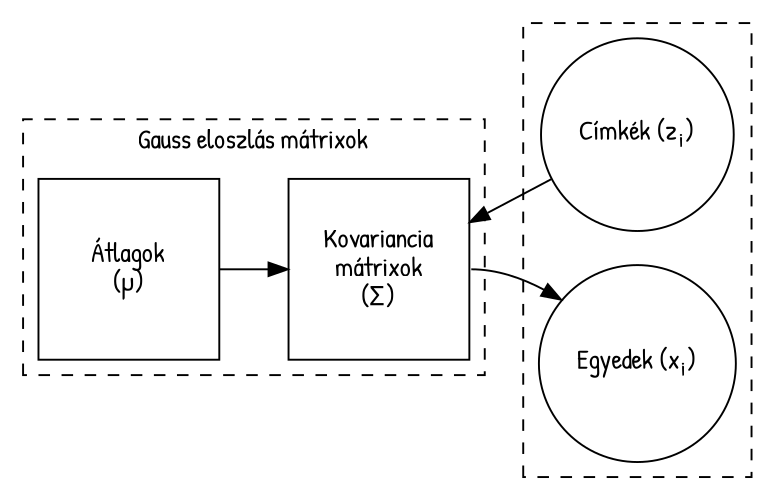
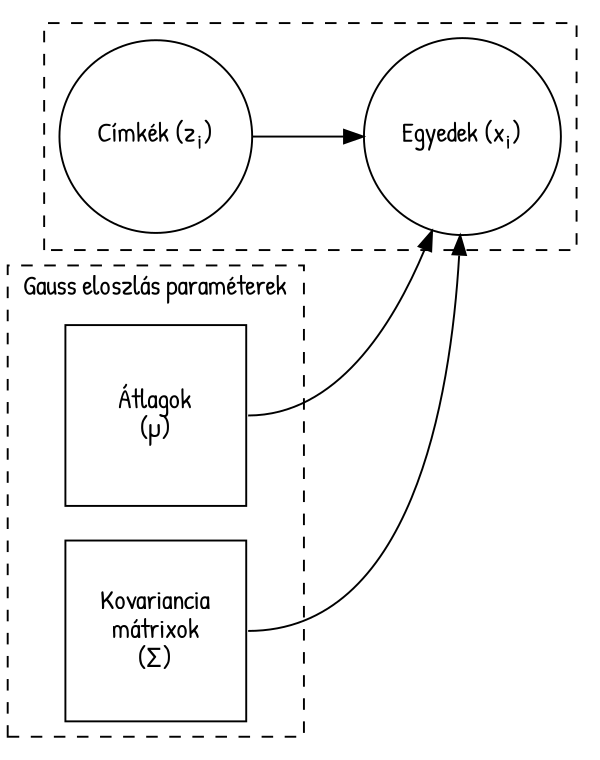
cluster "Gauss eloszlás mátrixok": label "Gauss eloszlás mátrixok" -> "Gauss eloszlás paraméterek"
edge "Címkék (z" -> "Kovariancia mátrixok (Σ)": now "Címkék (z" -> "Egyedek (x"
edge "Átlagok (μ)" -> "Kovariancia mátrixok (Σ)": now "Átlagok (μ)" -> "Egyedek (x"
